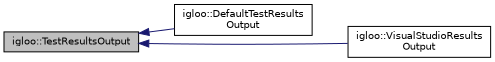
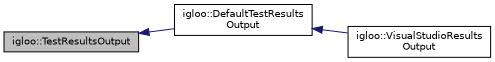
edge "igloo::VisualStudioResults Output" -> "igloo::TestResultsOutput": now "igloo::VisualStudioResults Output" -> "igloo::DefaultTestResults Output"
